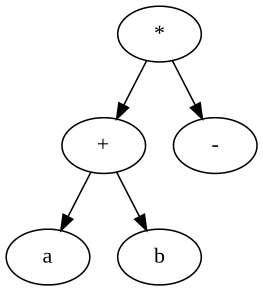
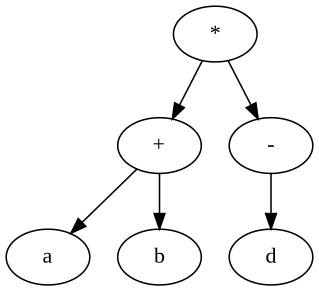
node "d": added
